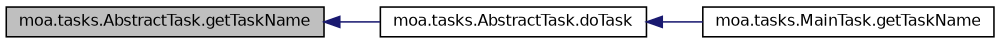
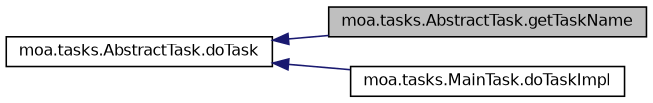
edge "moa.tasks.AbstractTask.doTask" -> "moa.tasks.AbstractTask.getTaskName": reversed
node "moa.tasks.MainTask.getTaskName": label "moa.tasks.MainTask.getTaskName" -> "moa.tasks.MainTask.doTaskImpl"
